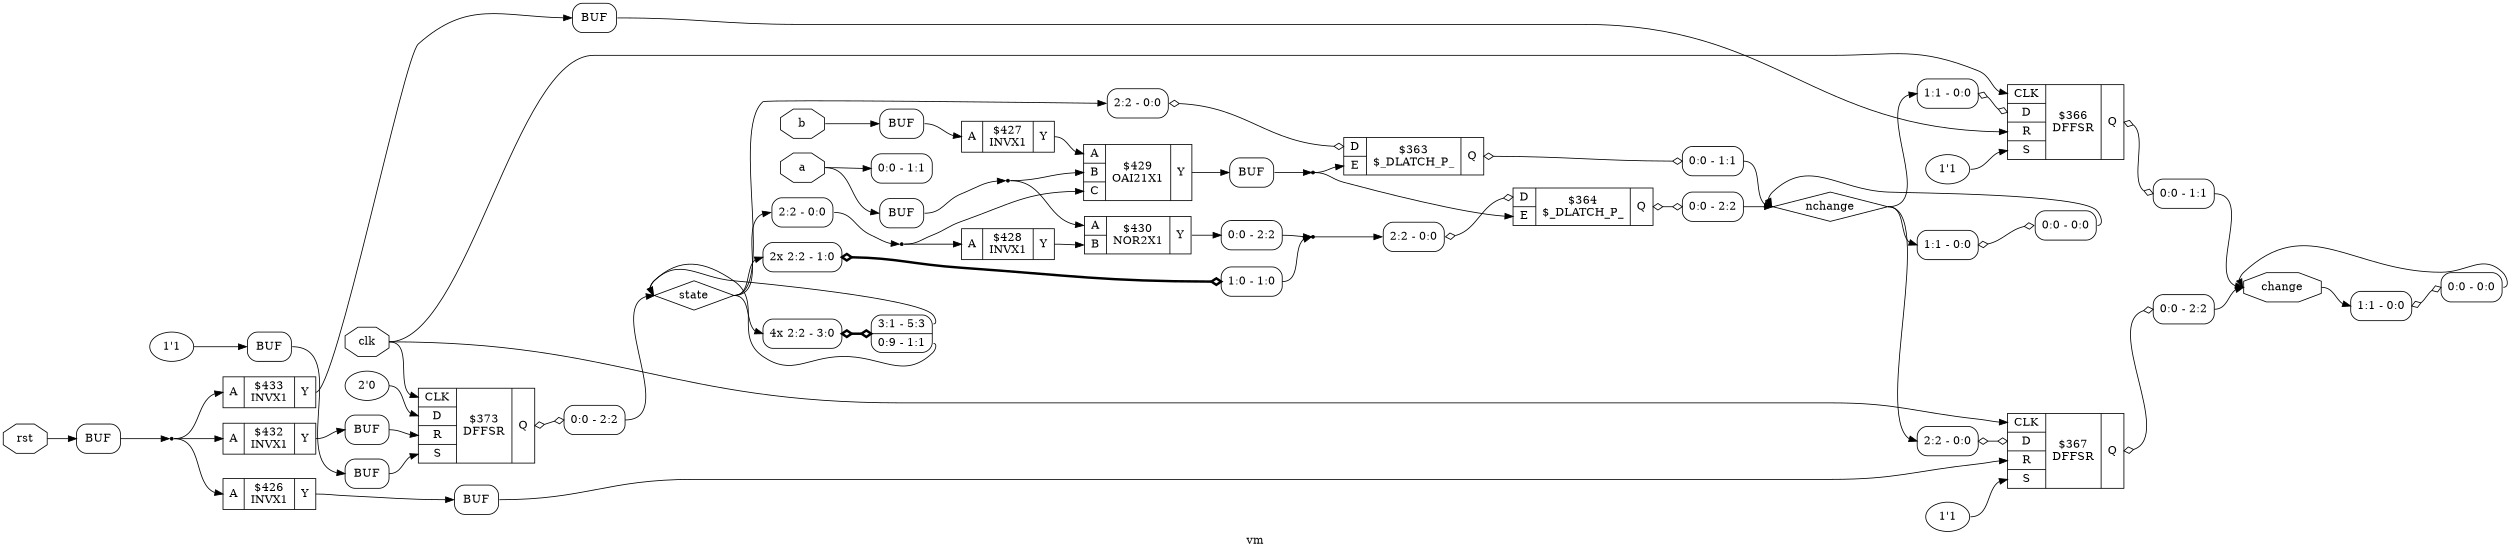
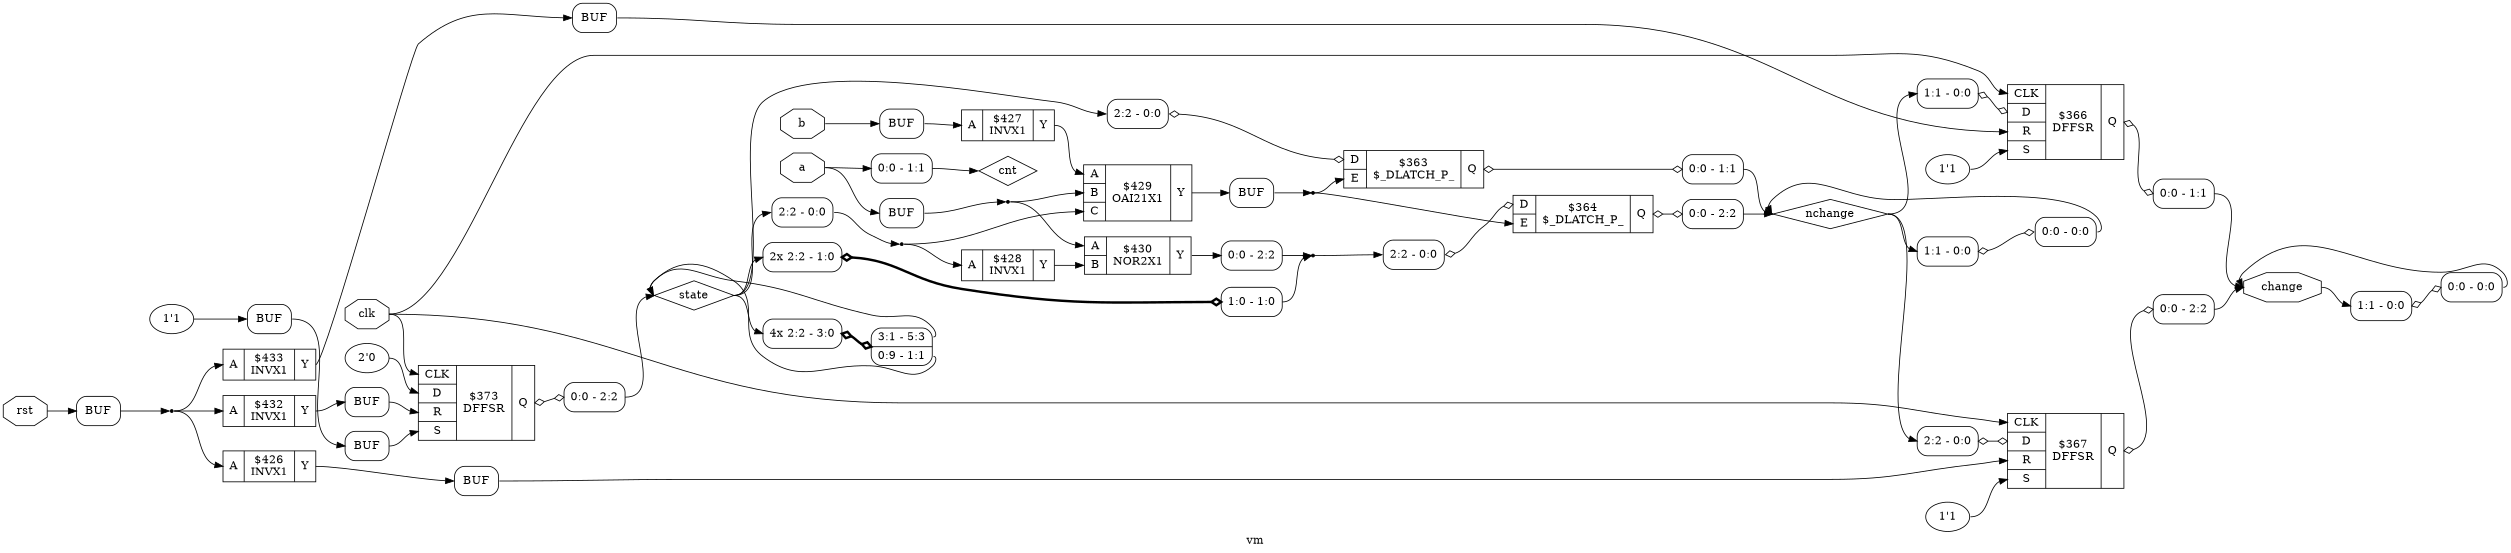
node "cnt": added
